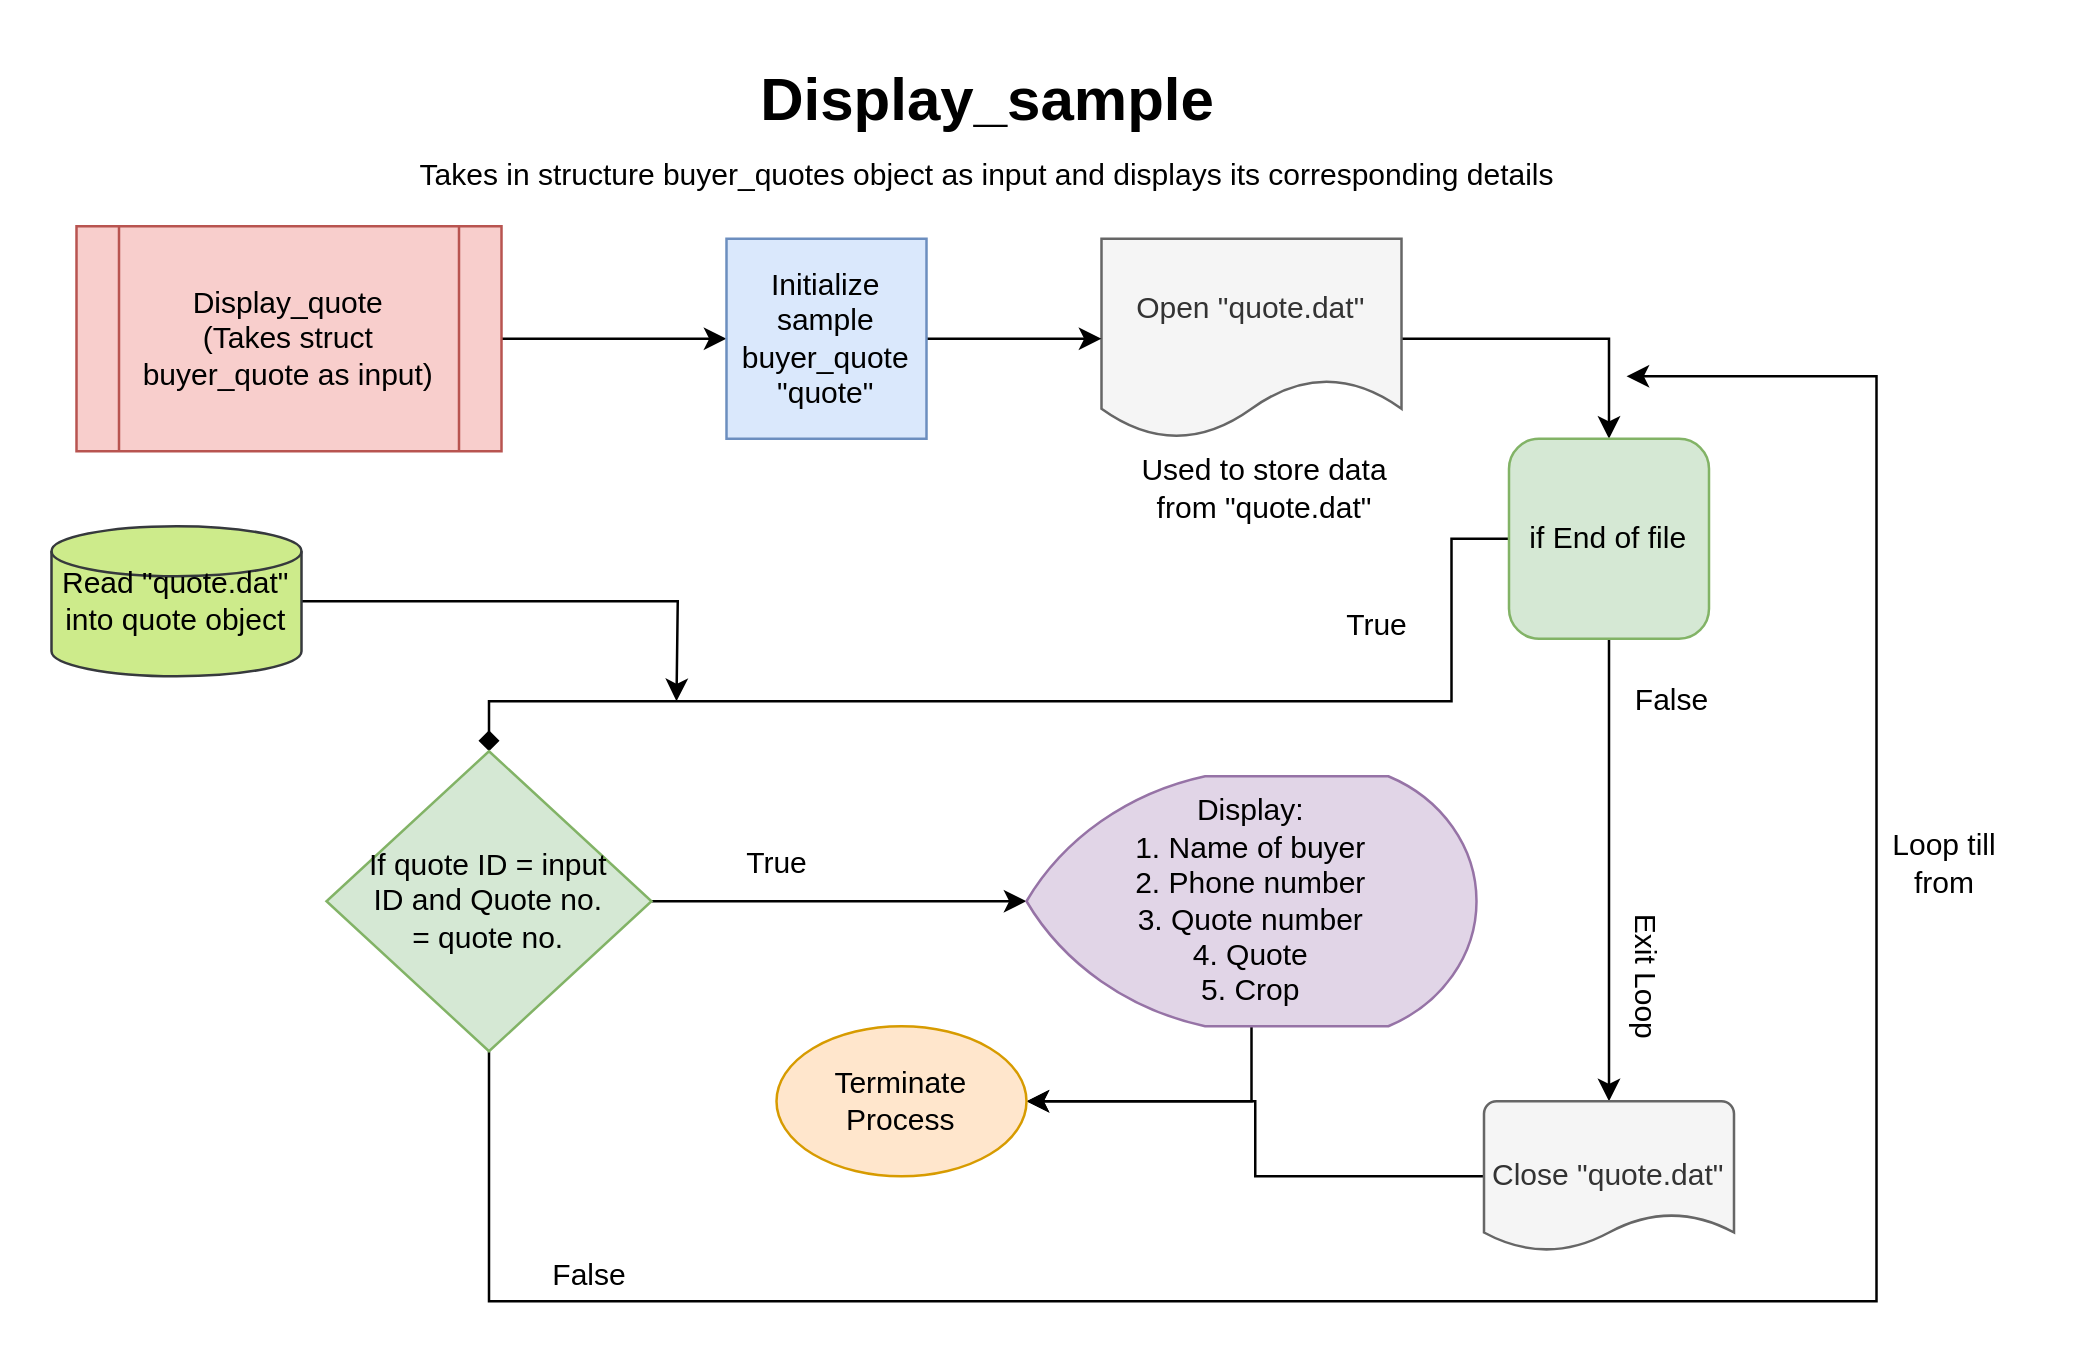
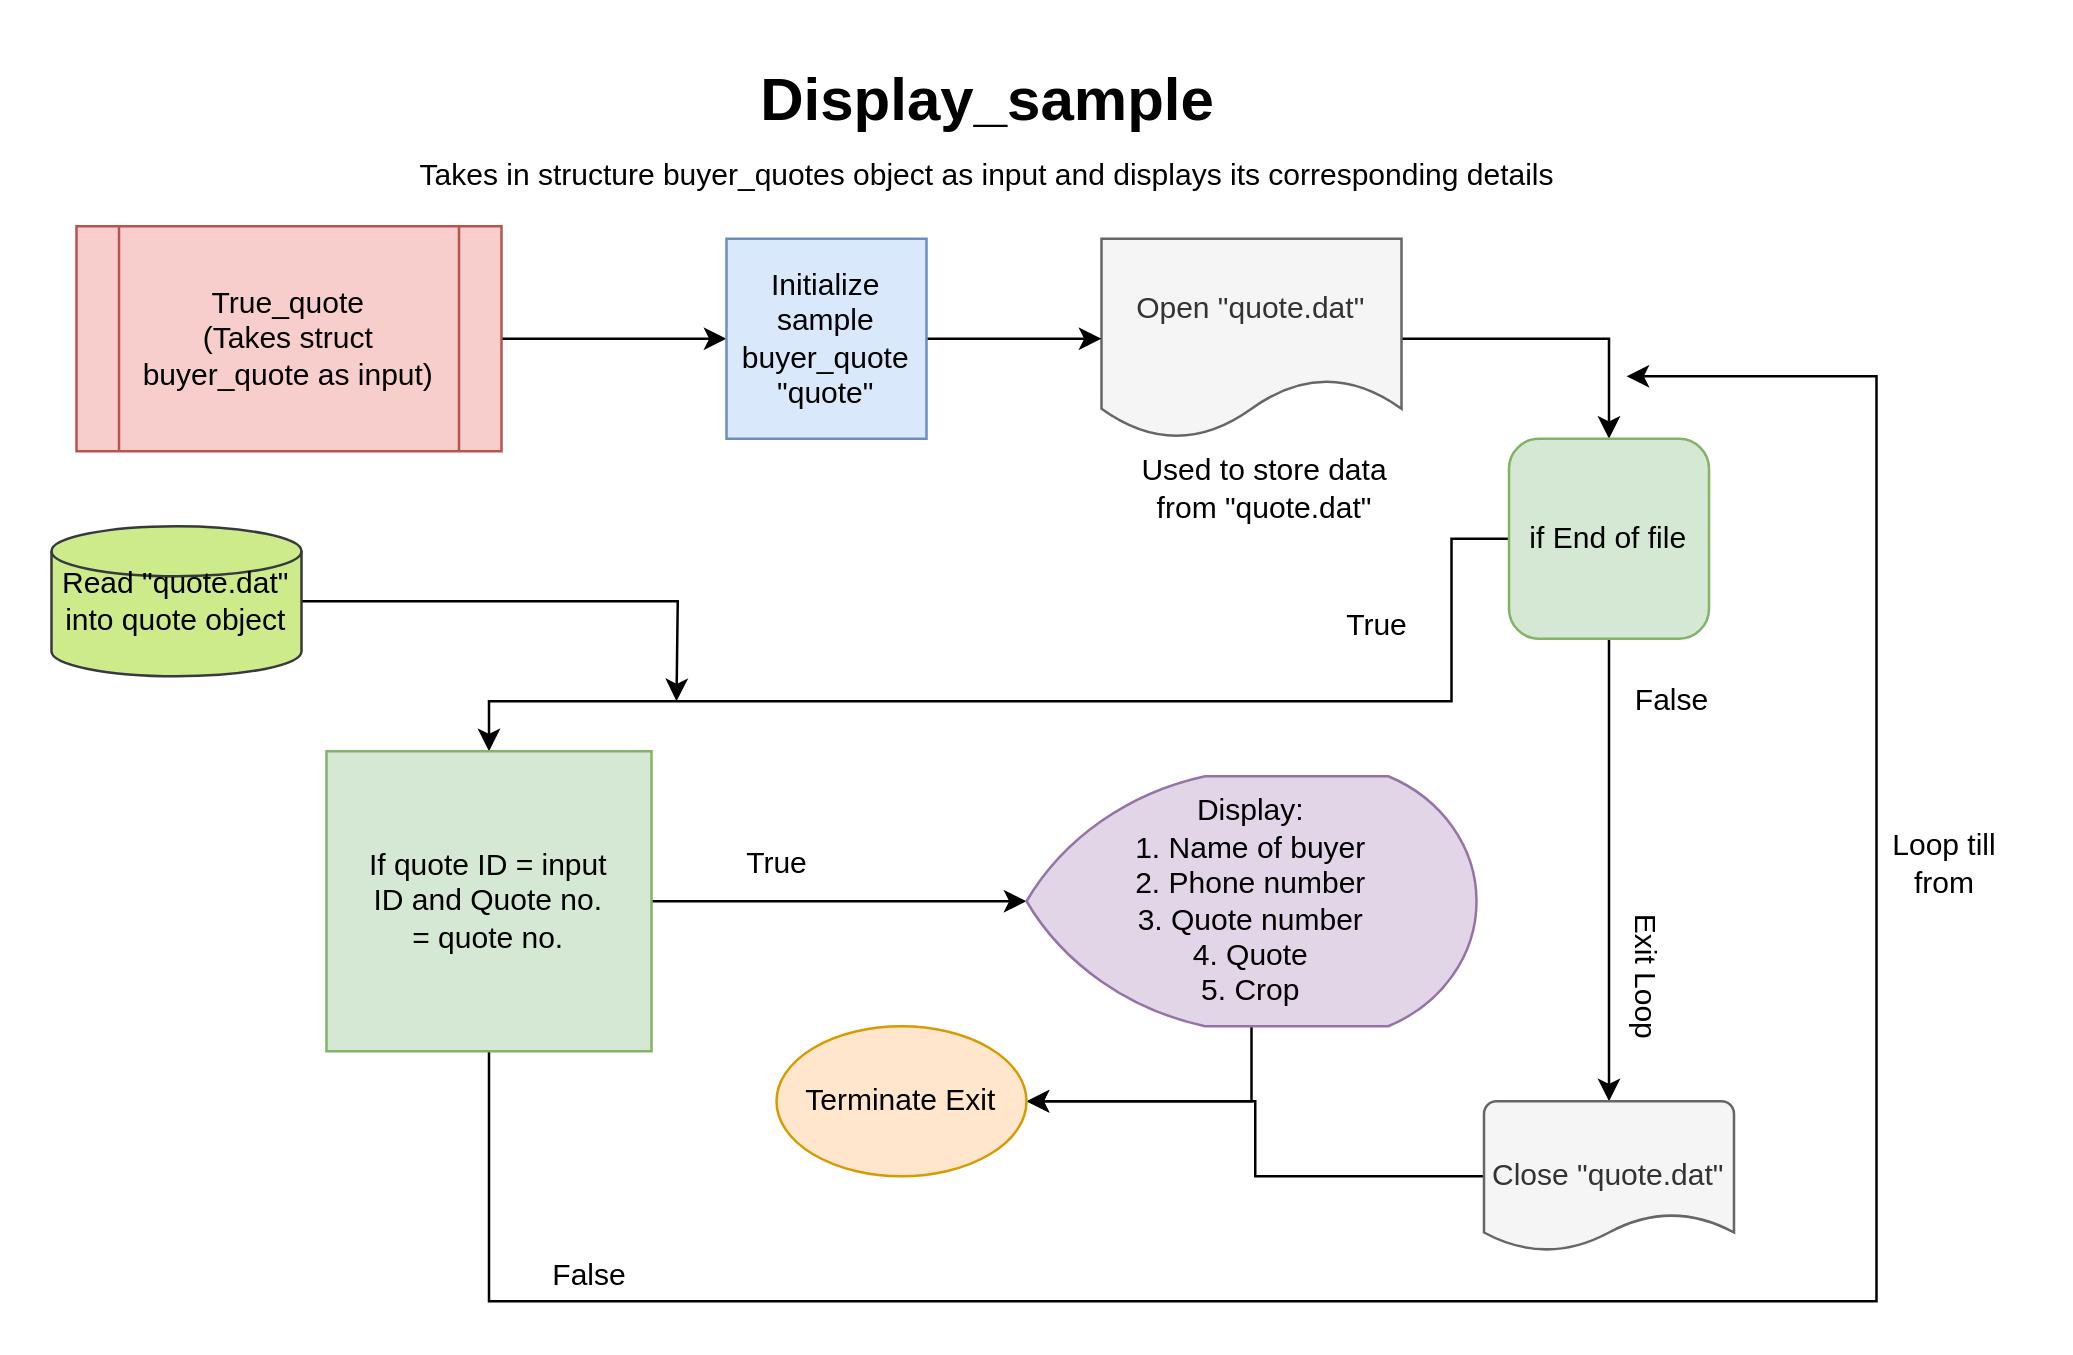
node "Display_quote (Takes struct buyer_quote as input)": label "Display_quote (Takes struct buyer_quote as input)" -> "True_quote (Takes struct buyer_quote as input)"
edge "if End of file" -> "If quote ID = input ID and Quote no. = quote no.": arrowhead diamond -> classic
node "If quote ID = input ID and Quote no. = quote no.": shape diamond -> rectangle
node "Terminate Process": label "Terminate Process" -> "Terminate Exit"
